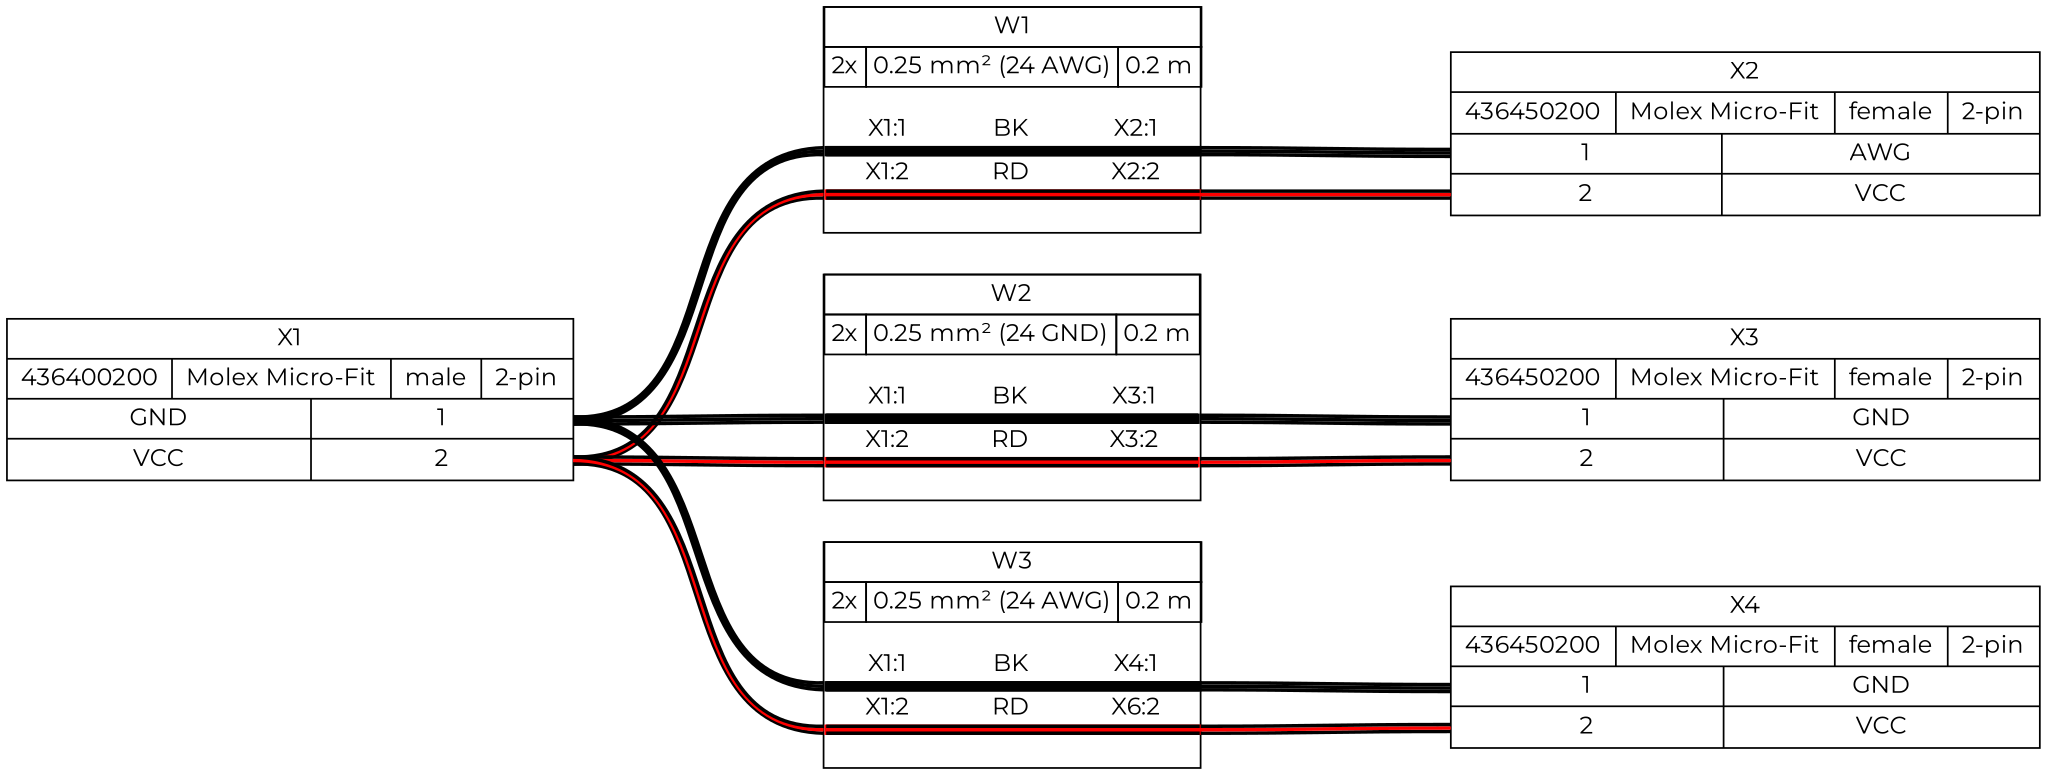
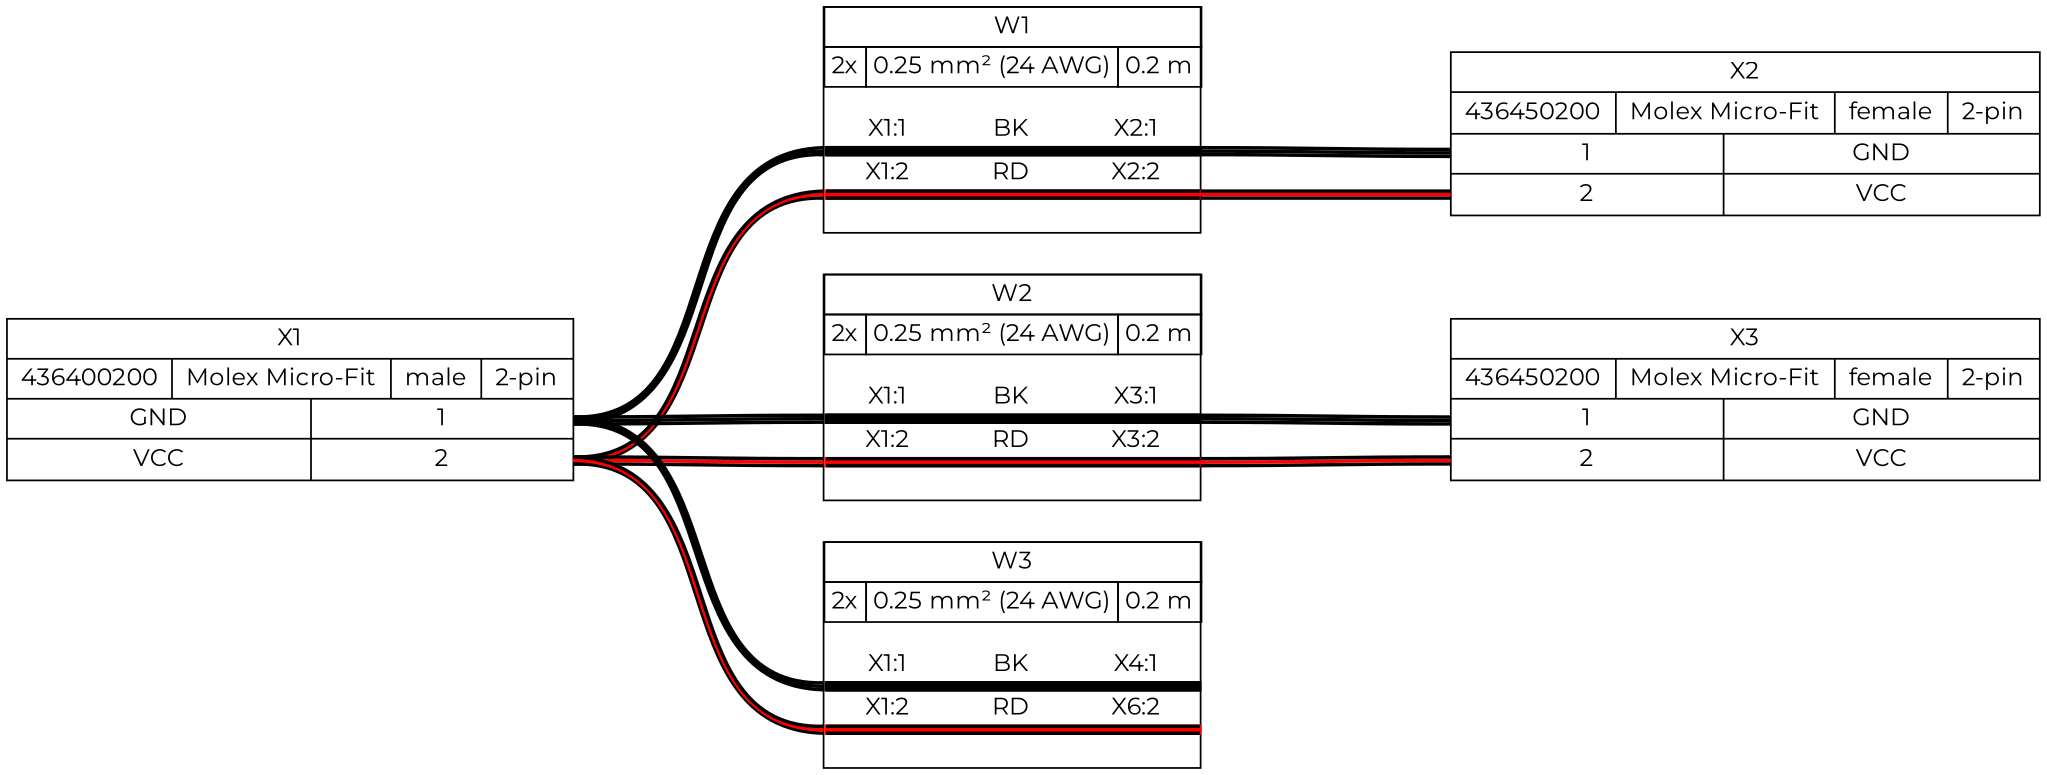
node "X2": text "AWG" -> "GND"
node "W2": text "0.25 mm² (24 GND)" -> "0.25 mm² (24 AWG)"
node "X4": removed
